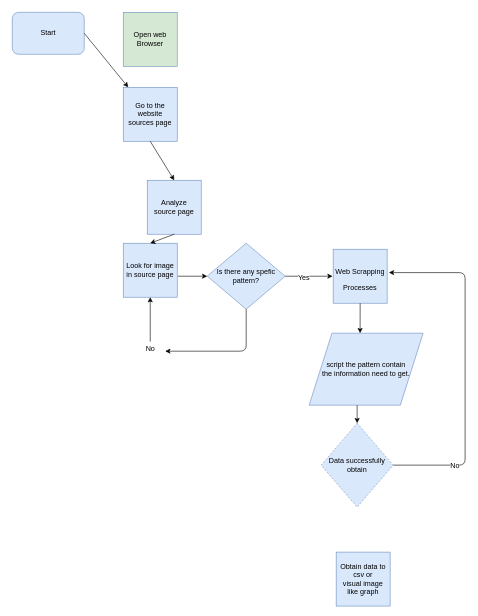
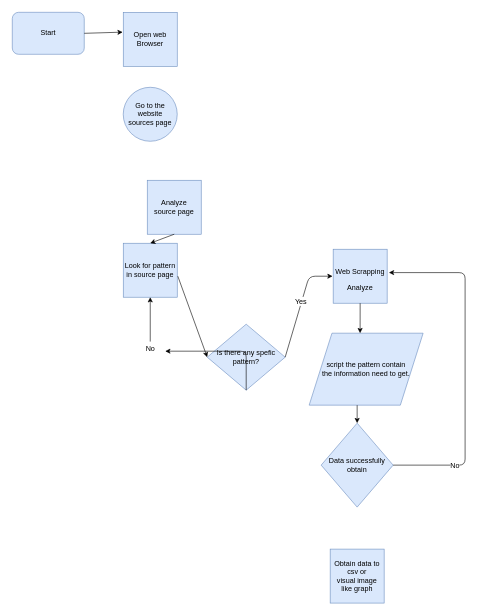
node "Open web Browser": fillcolor #d5e8d4 -> #dae8fc
edge "Start" -> "Go to the website sources page": now "Start" -> "Open web Browser"
node "Go to the website sources page": shape rectangle -> ellipse
edge "Go to the website sources page" -> "Analyze source page": removed
node "Look for image in source page": label "Look for image in source page" -> "Look for pattern in source page"
node "Is there any spefic pattern?": moved (246, 276) -> (246, 357)
node "Web Scrapping Processes": label "Web Scrapping Processes" -> "Web Scrapping Analyze"
node "Data successfully obtain": style dashed -> solid
node "Obtain data to csv or visual image like graph": moved (363, 579) -> (357, 576)
